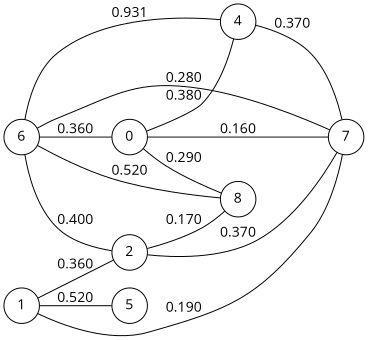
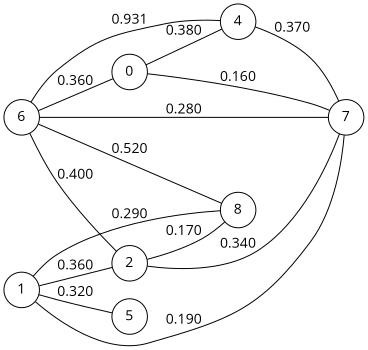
edge "0" -- "8": now "1" -- "8"
edge "7" -- "2": label "0.370" -> "0.340"
edge "1" -- "5": label "0.520" -> "0.320"
